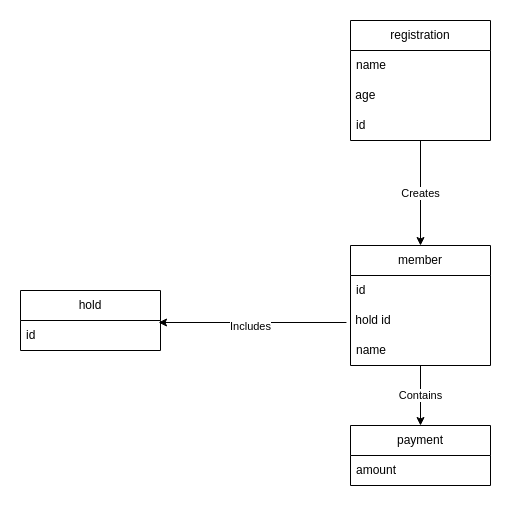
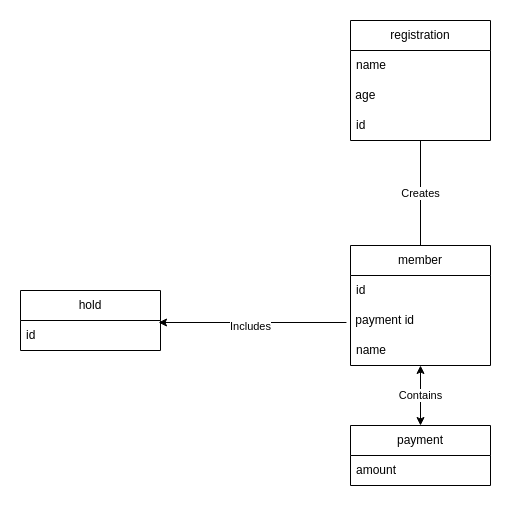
edge "registration" -> "member": arrowhead classic -> none
node "hold id": label "hold id" -> "payment id"
edge "member" -> "payment": arrowhead none -> classic
